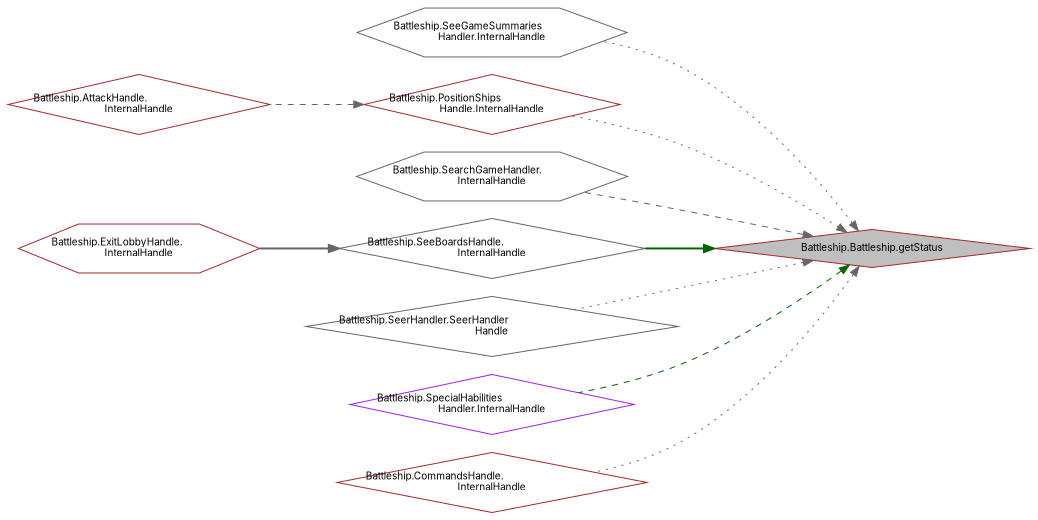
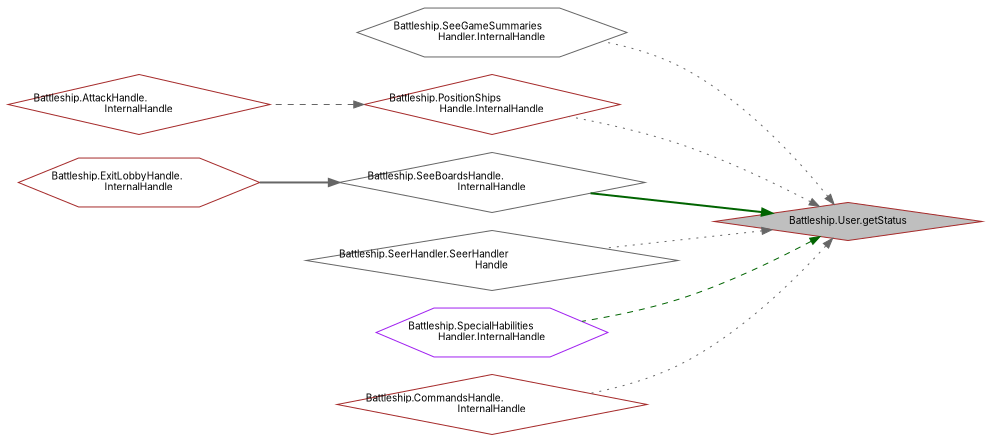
node "Battleship.SearchGameHandler. InternalHandle": removed
node "Battleship.Battleship.getStatus": label "Battleship.Battleship.getStatus" -> "Battleship.User.getStatus"
node "Battleship.SpecialHabilities Handler.InternalHandle": shape diamond -> hexagon
